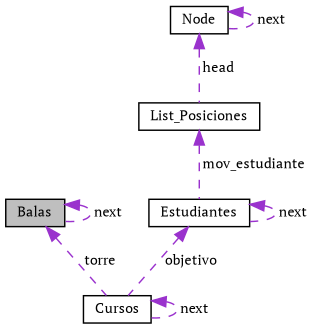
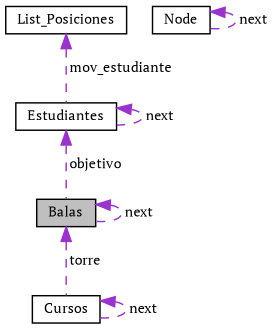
edge "List_Posiciones" -> "Node": removed, label "head"
edge "Cursos" -> "Estudiantes": now "Balas" -> "Estudiantes"
